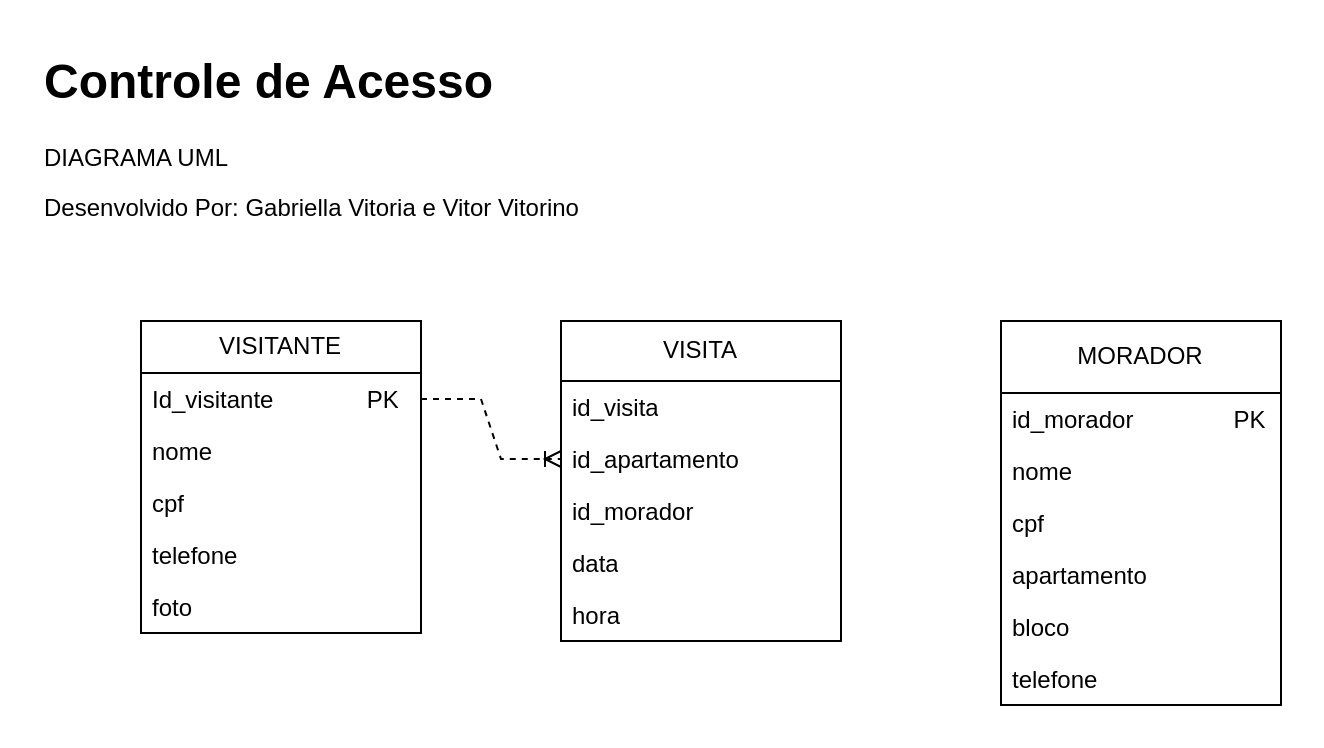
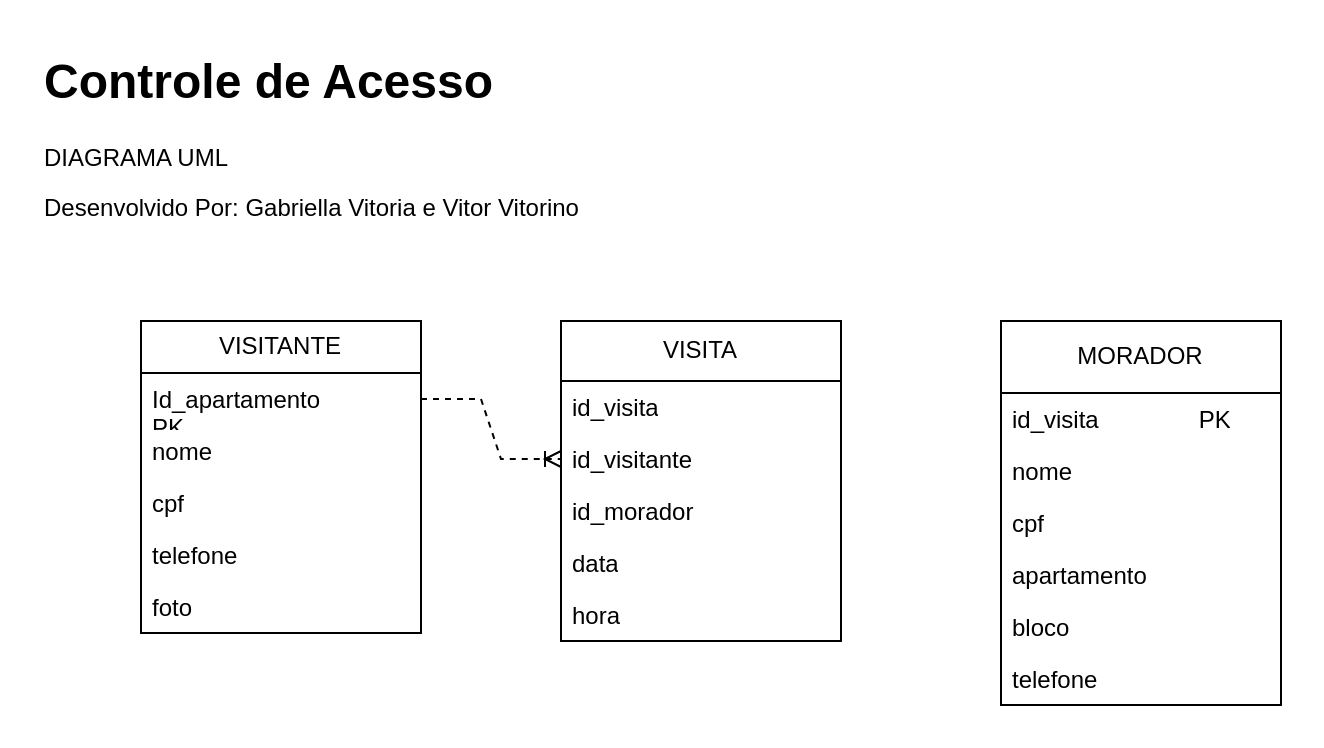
node "Id_visitante PK": label "Id_visitante PK" -> "Id_apartamento PK"
node "id_morador PK": label "id_morador PK" -> "id_visita PK"
node "id_apartamento": label "id_apartamento" -> "id_visitante"
